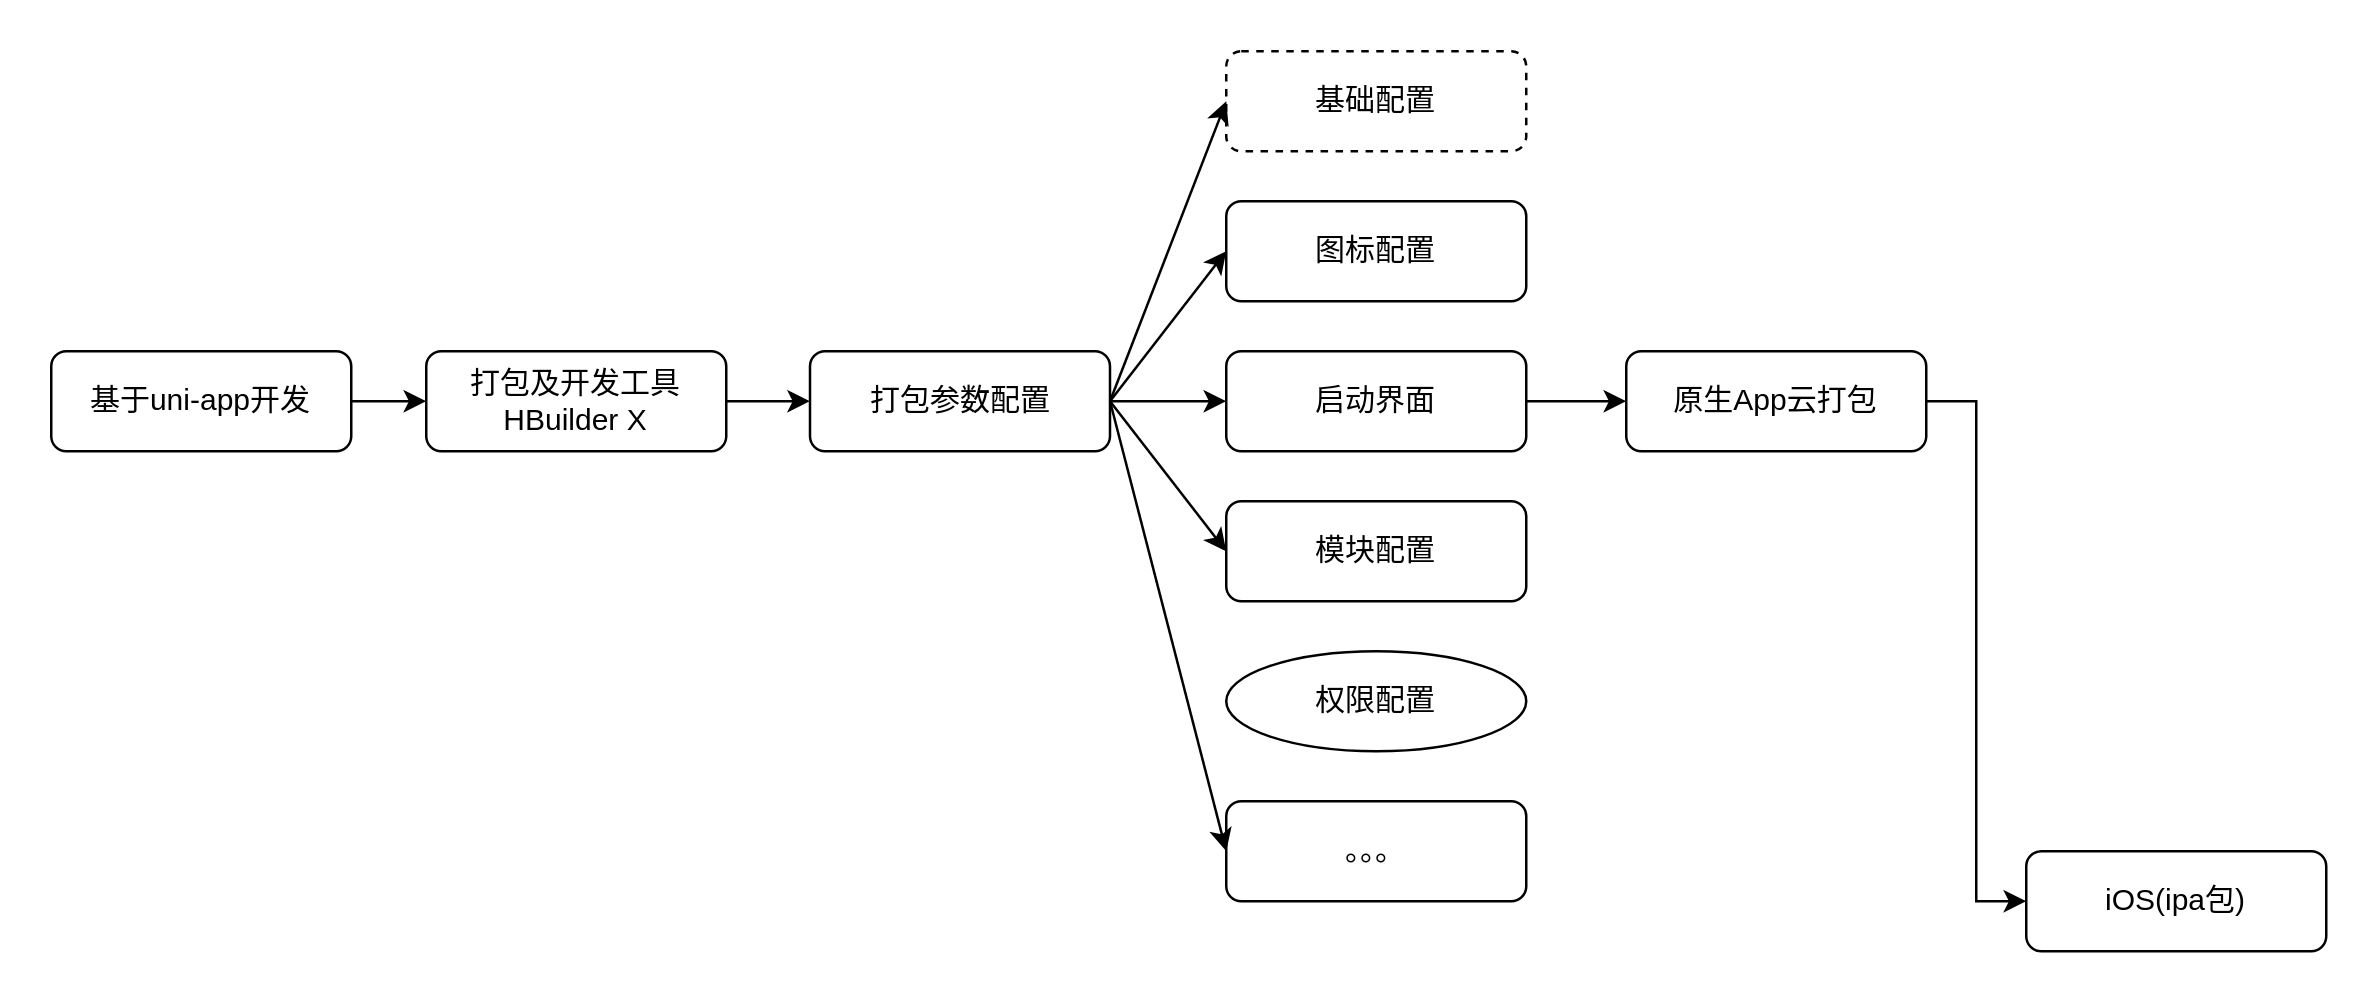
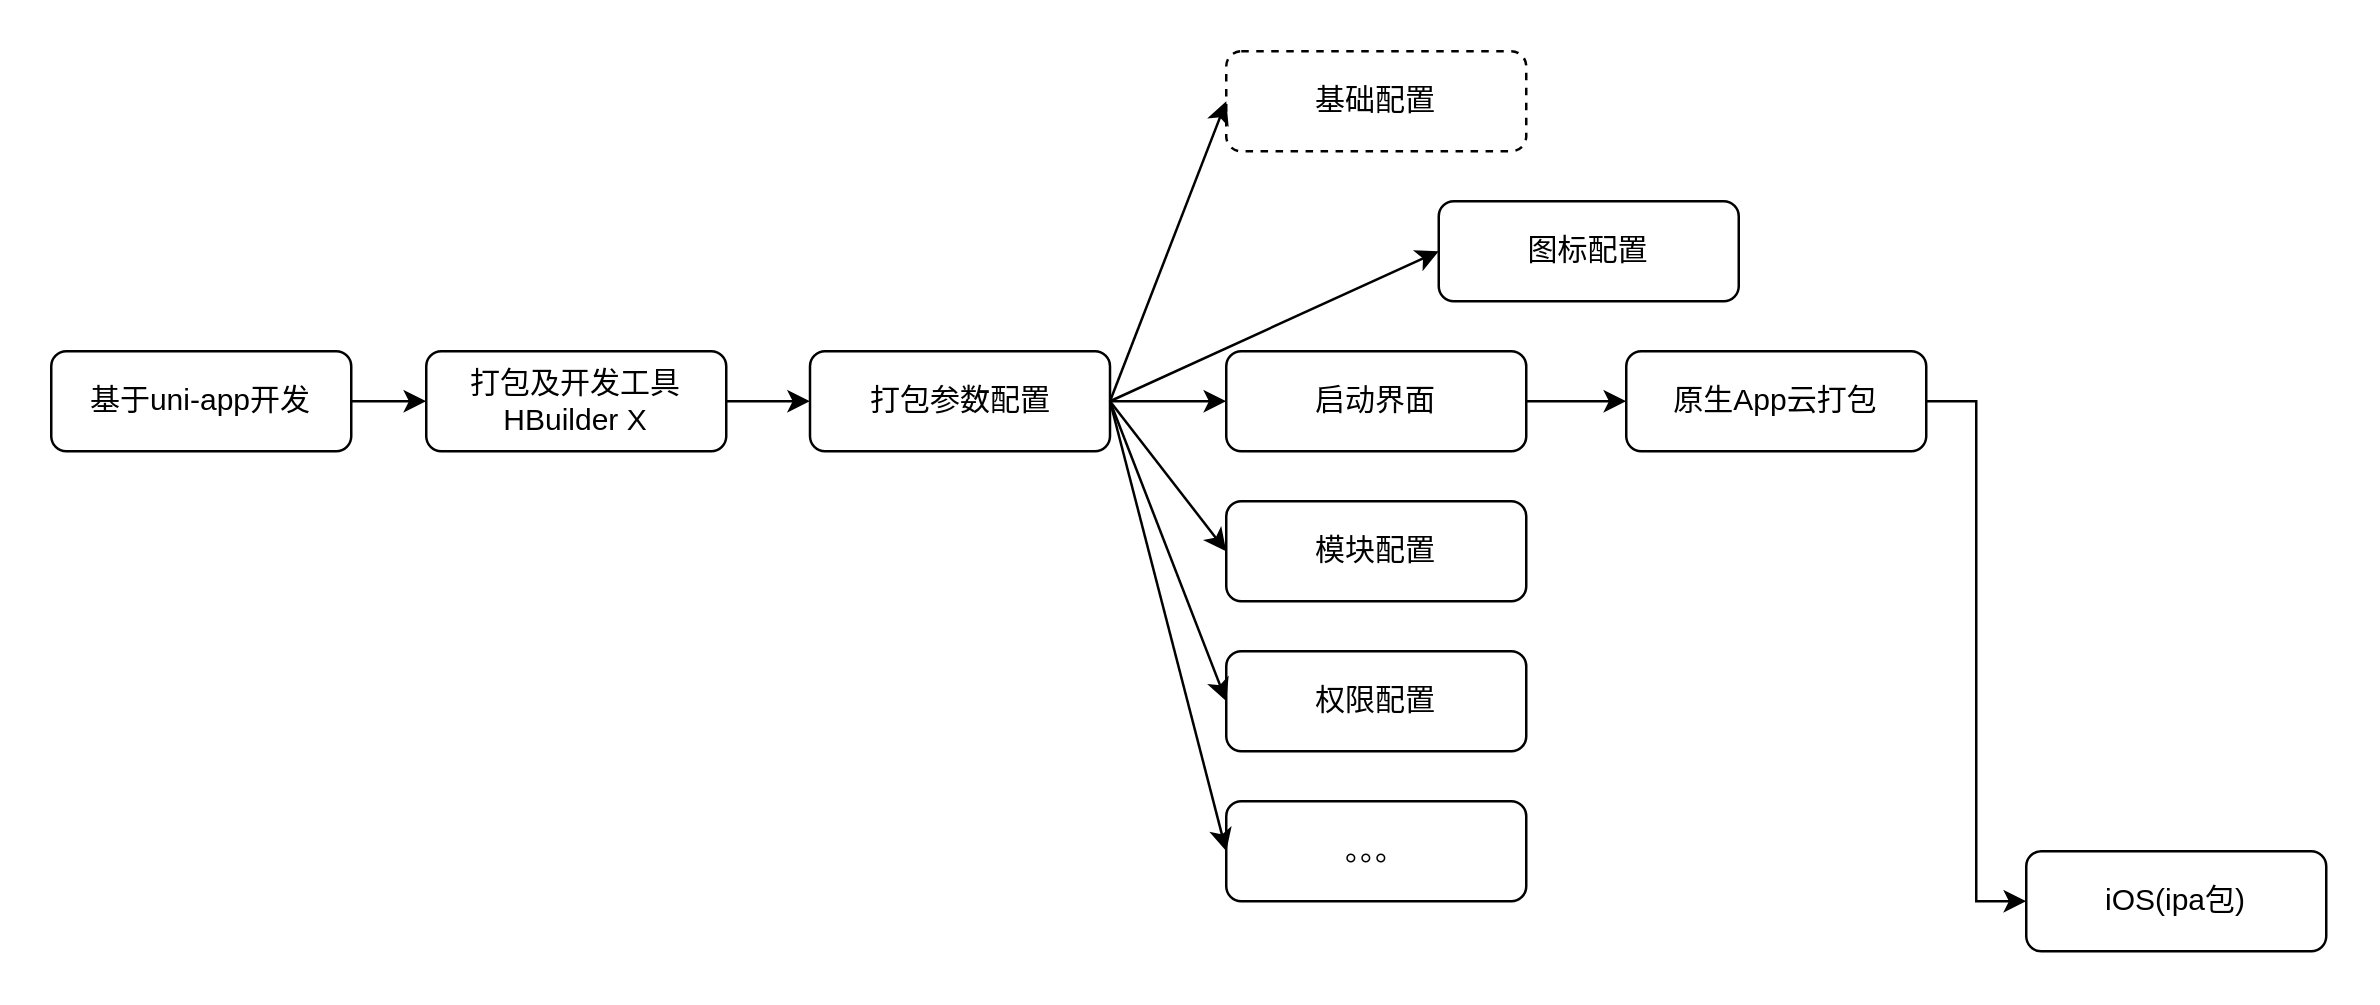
node "图标配置": moved (1376, 251) -> (1589, 251)
edge "打包参数配置" -> "权限配置": added
node "权限配置": shape ellipse -> rounded rectangle
